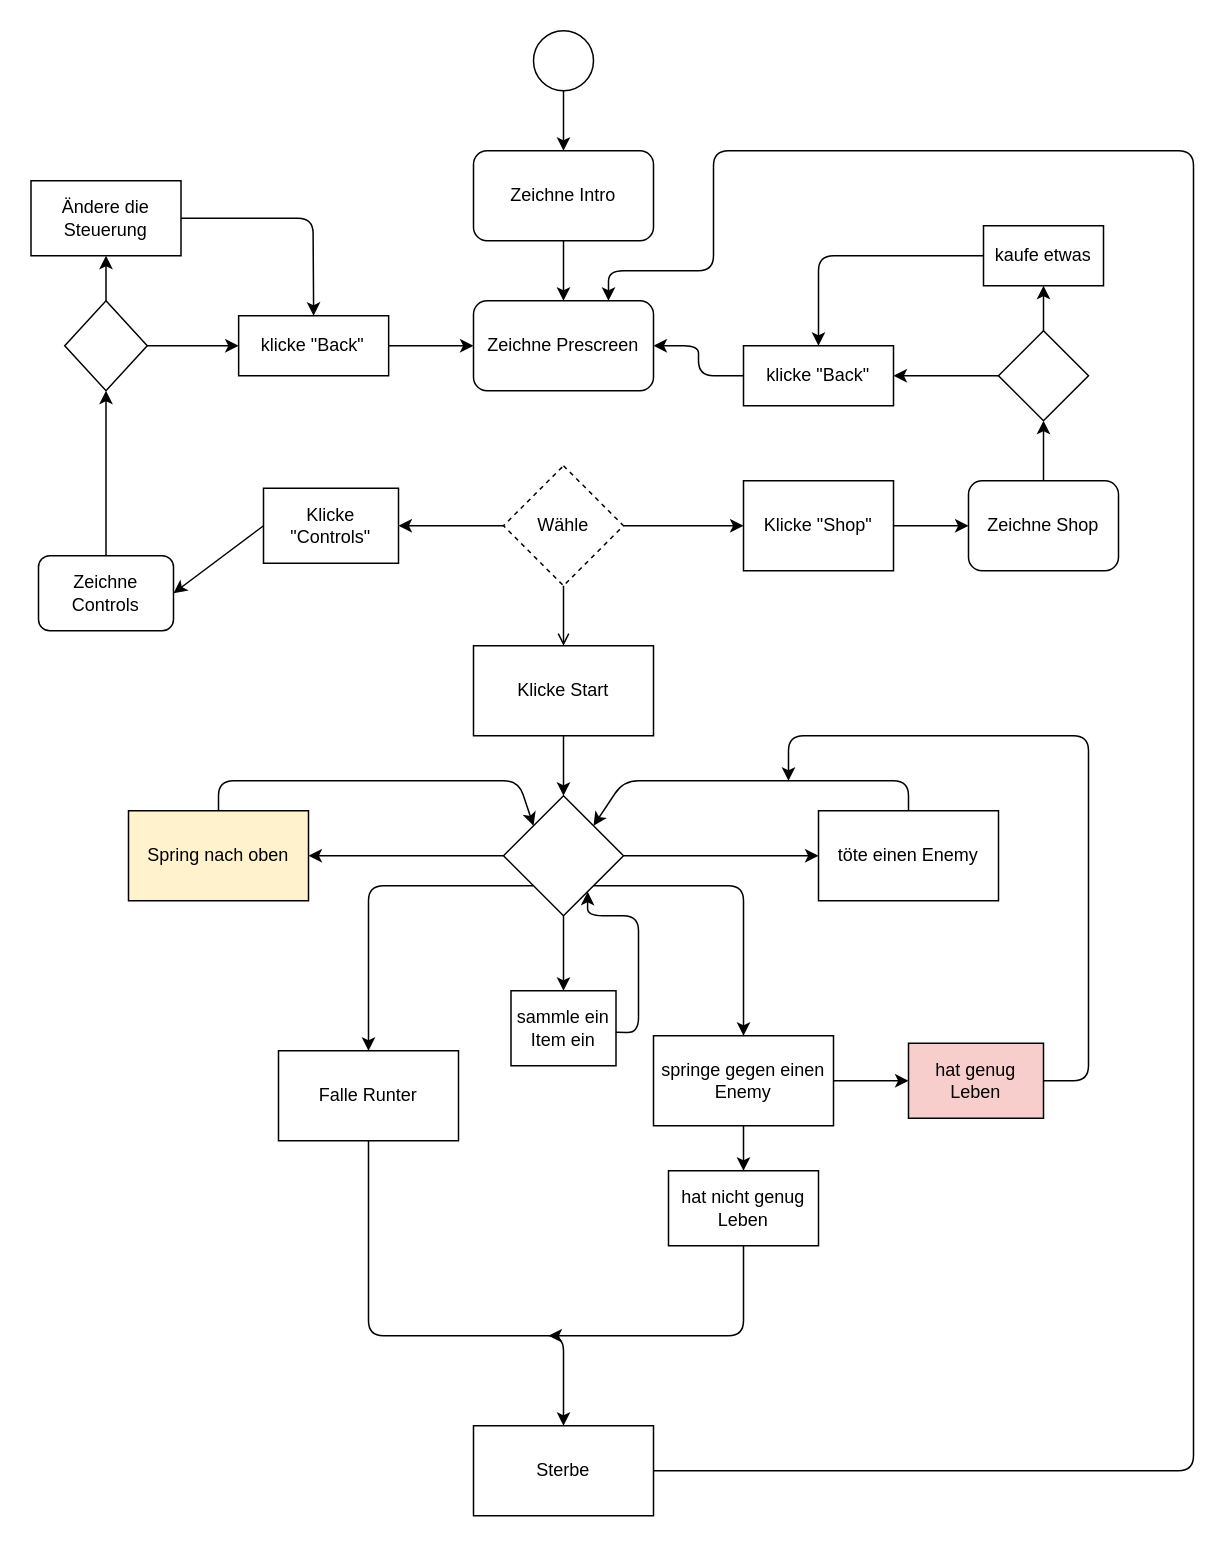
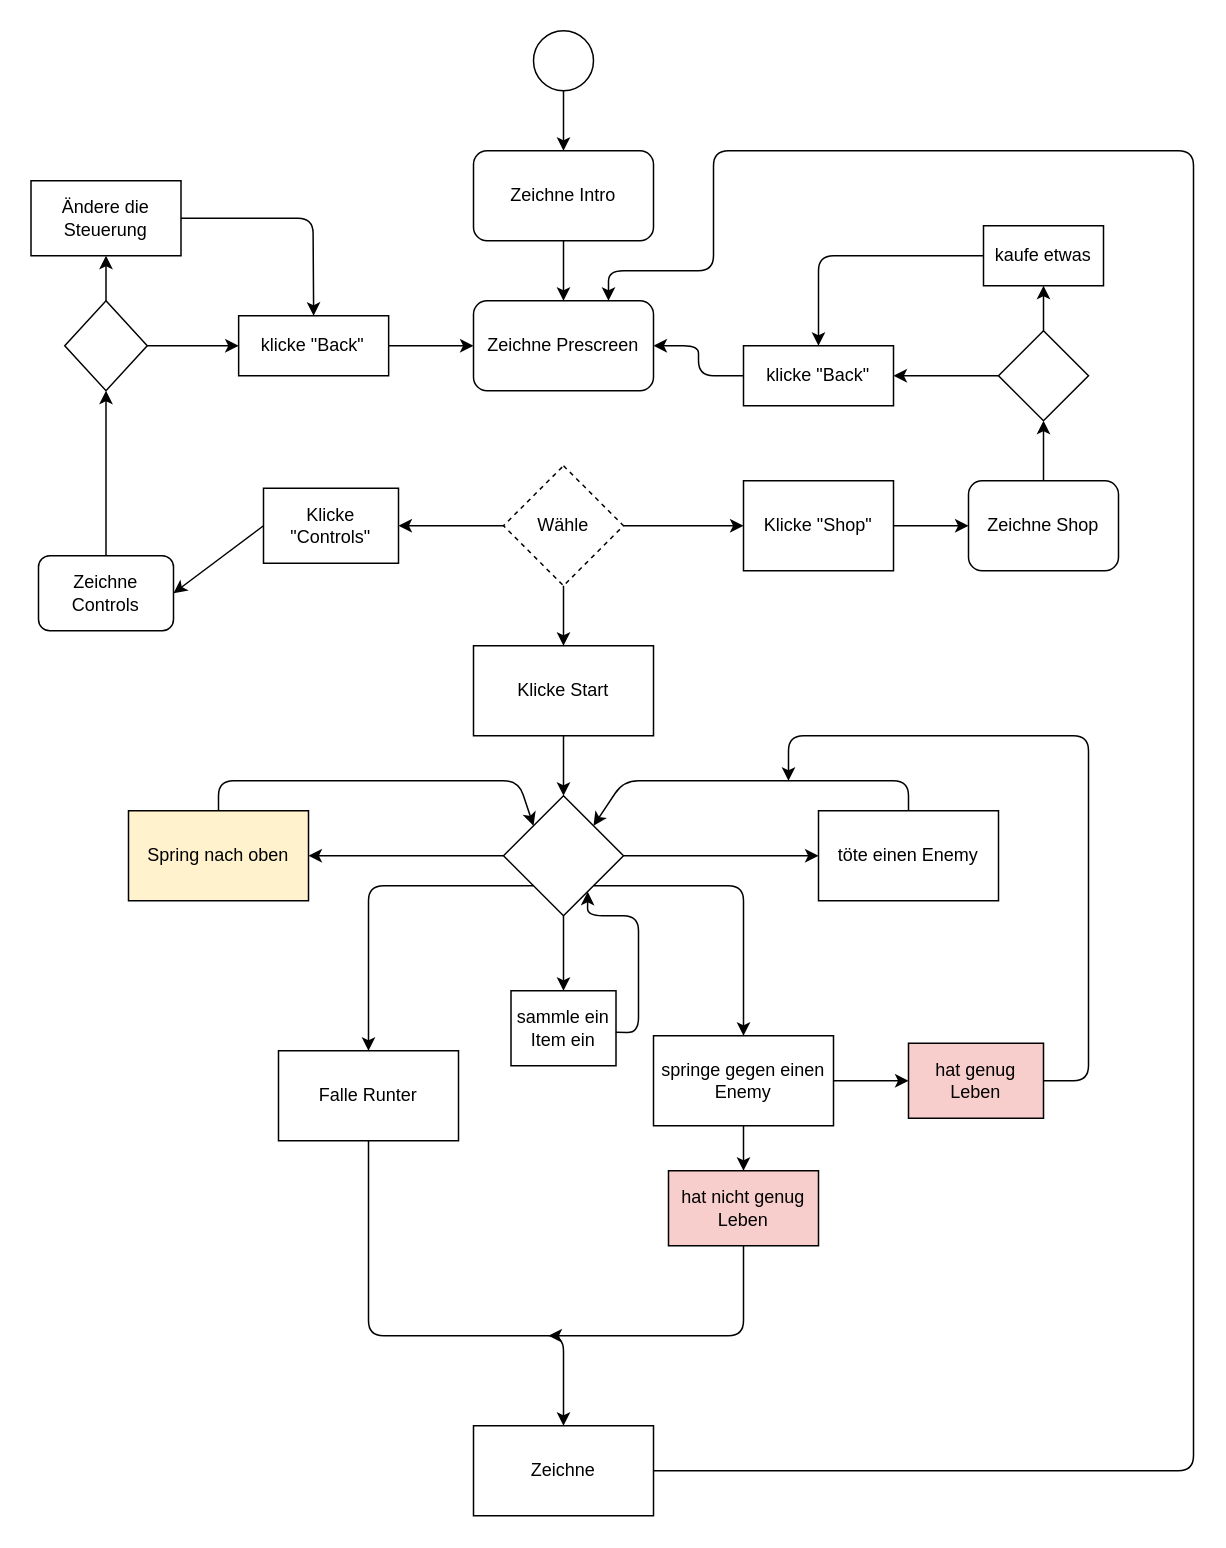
edge "Wähle" -> "Klicke Start": arrowhead open -> classic
node "hat nicht genug Leben": fillcolor #ffffff -> #f8cecc
node "Sterbe": label "Sterbe" -> "Zeichne"
